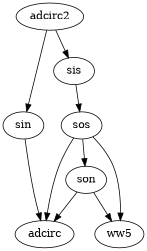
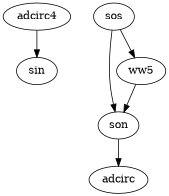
node "adcirc2": label "adcirc2" -> "adcirc4"
node "sis": removed
edge "sos" -> "adcirc": removed
edge "sin" -> "adcirc": removed
edge "son" -> "ww5": reversed
